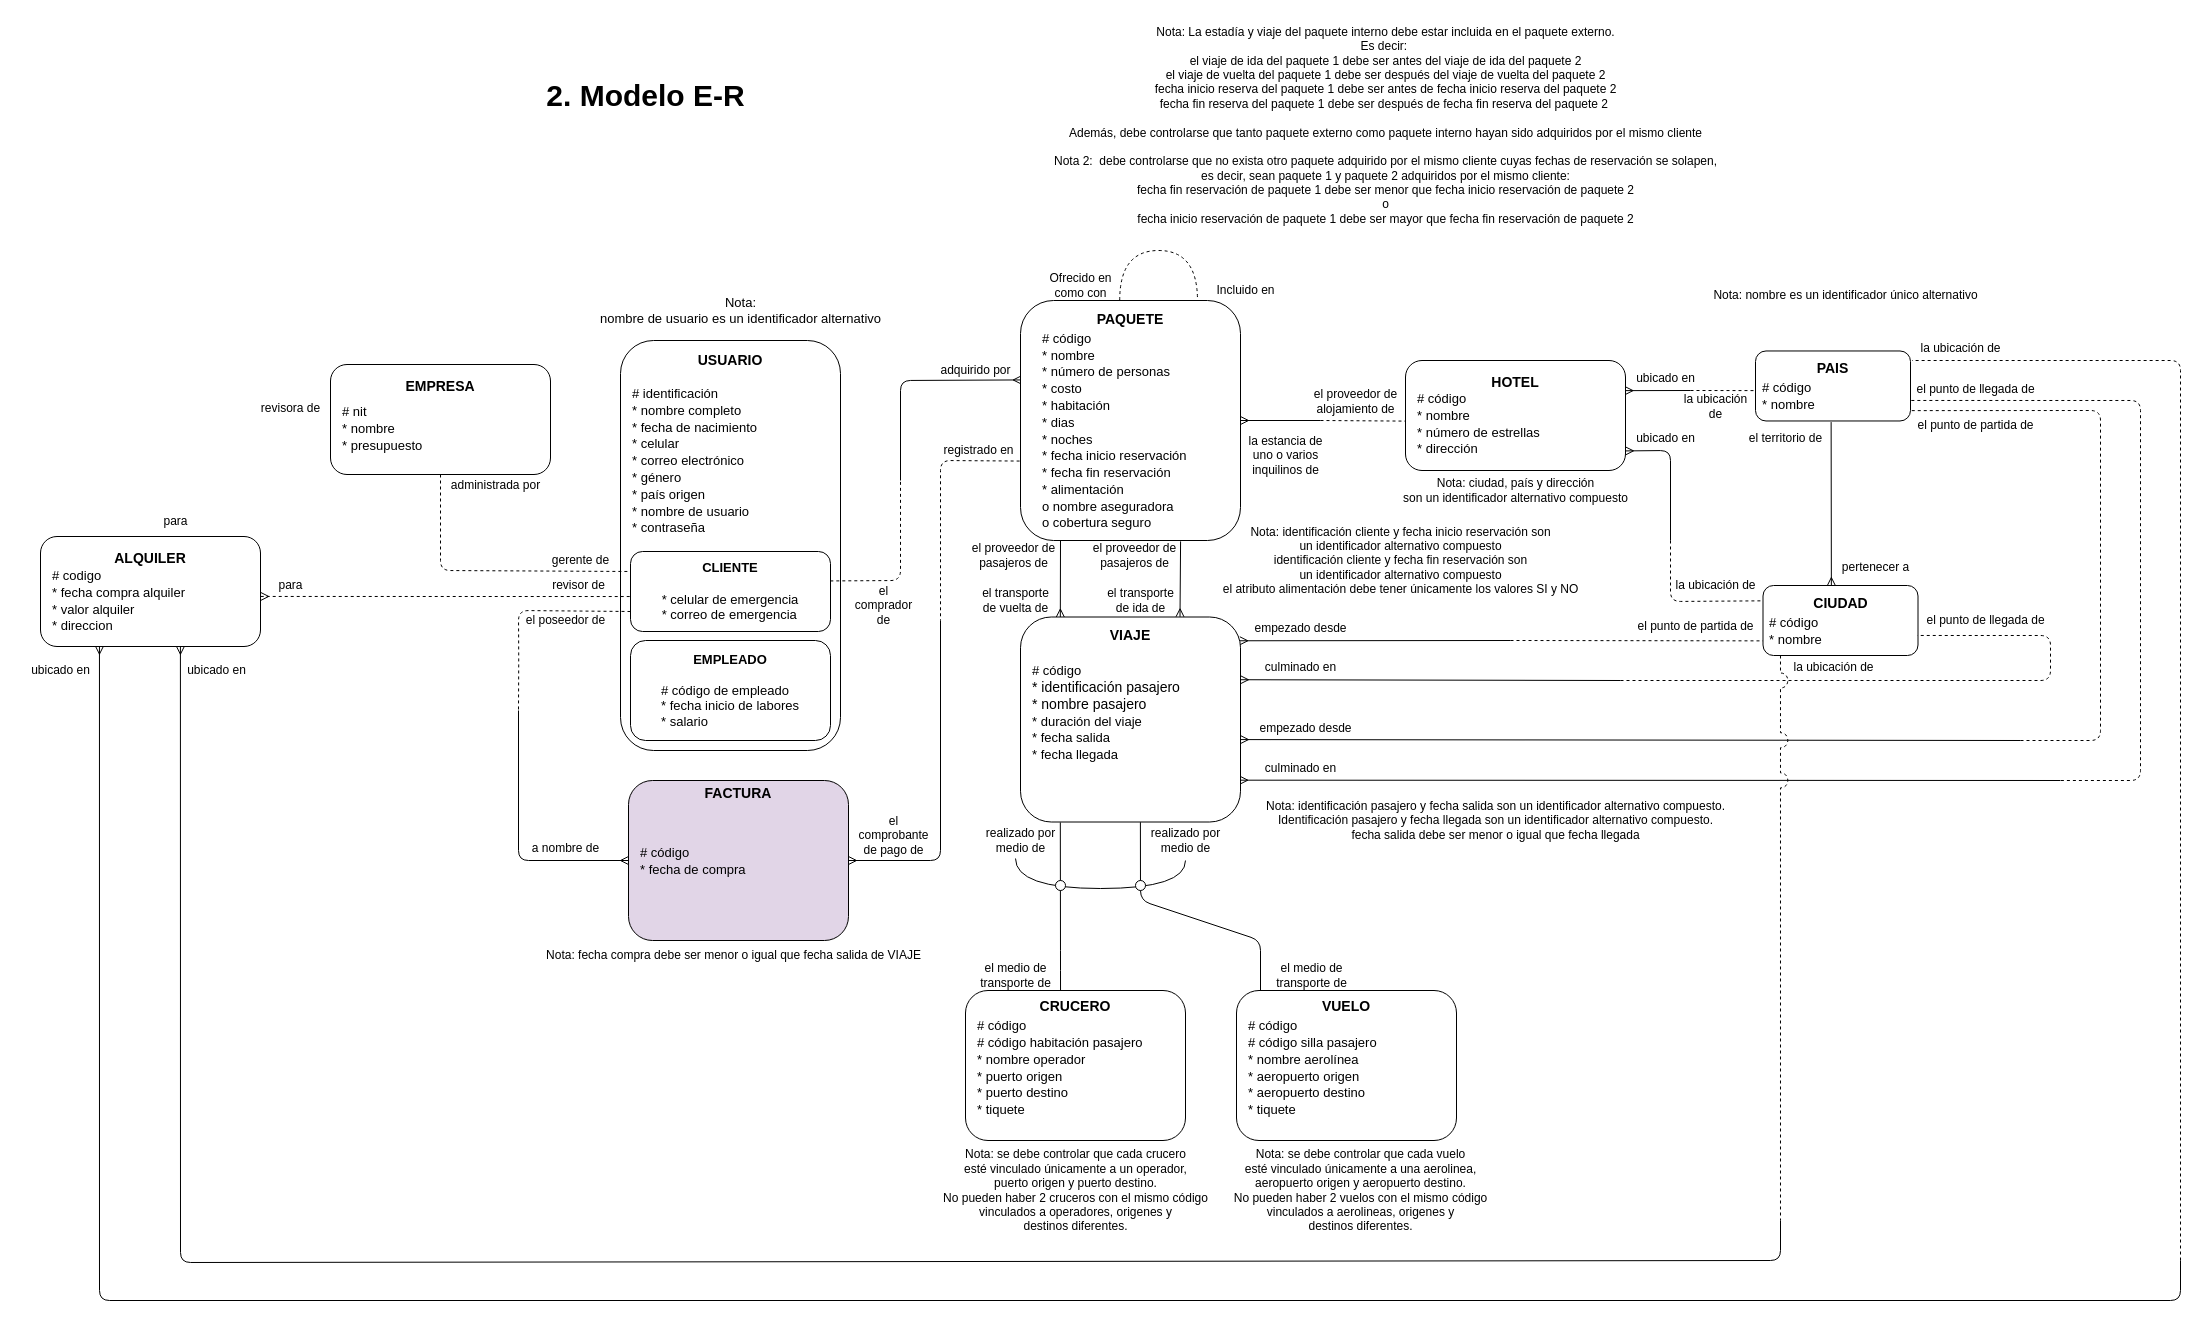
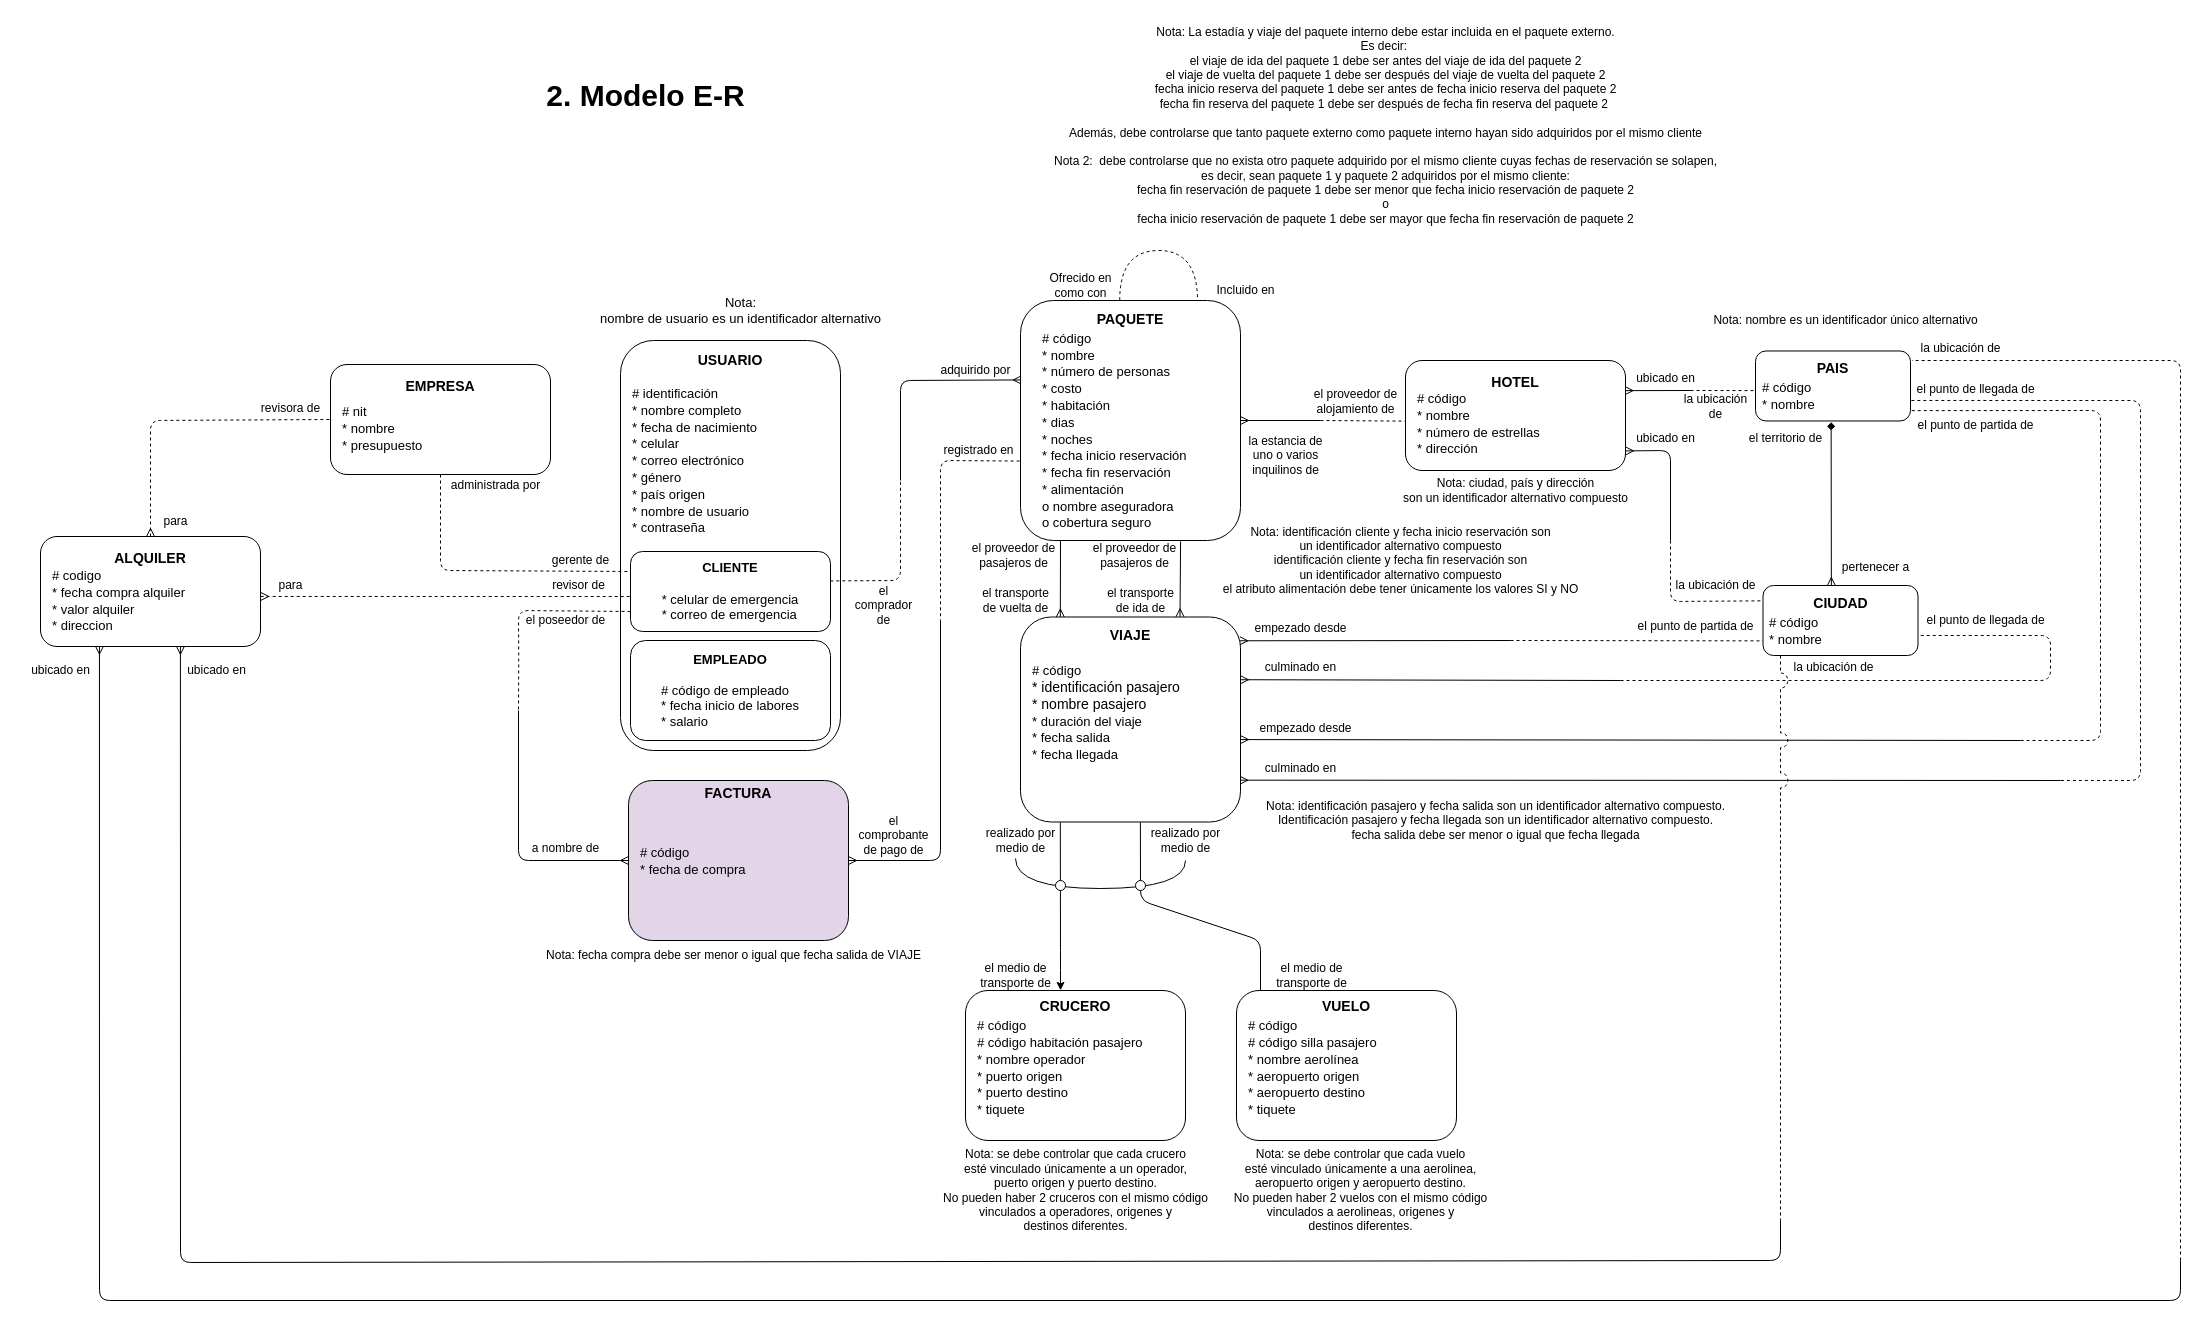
node "Nota: nombre es un identificador único alternativo": moved (1846, 296) -> (1846, 321)
edge "EMPRESA" -> "ALQUILER": added
edge "PAIS" -> "CIUDAD": arrowhead none -> diamond
edge "VIAJE" -- "CRUCERO": arrowhead none -> classic
